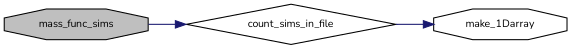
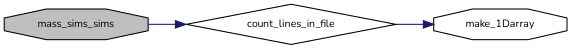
node "mass_func_sims": label "mass_func_sims" -> "mass_sims_sims"
node "count_sims_in_file": label "count_sims_in_file" -> "count_lines_in_file"
